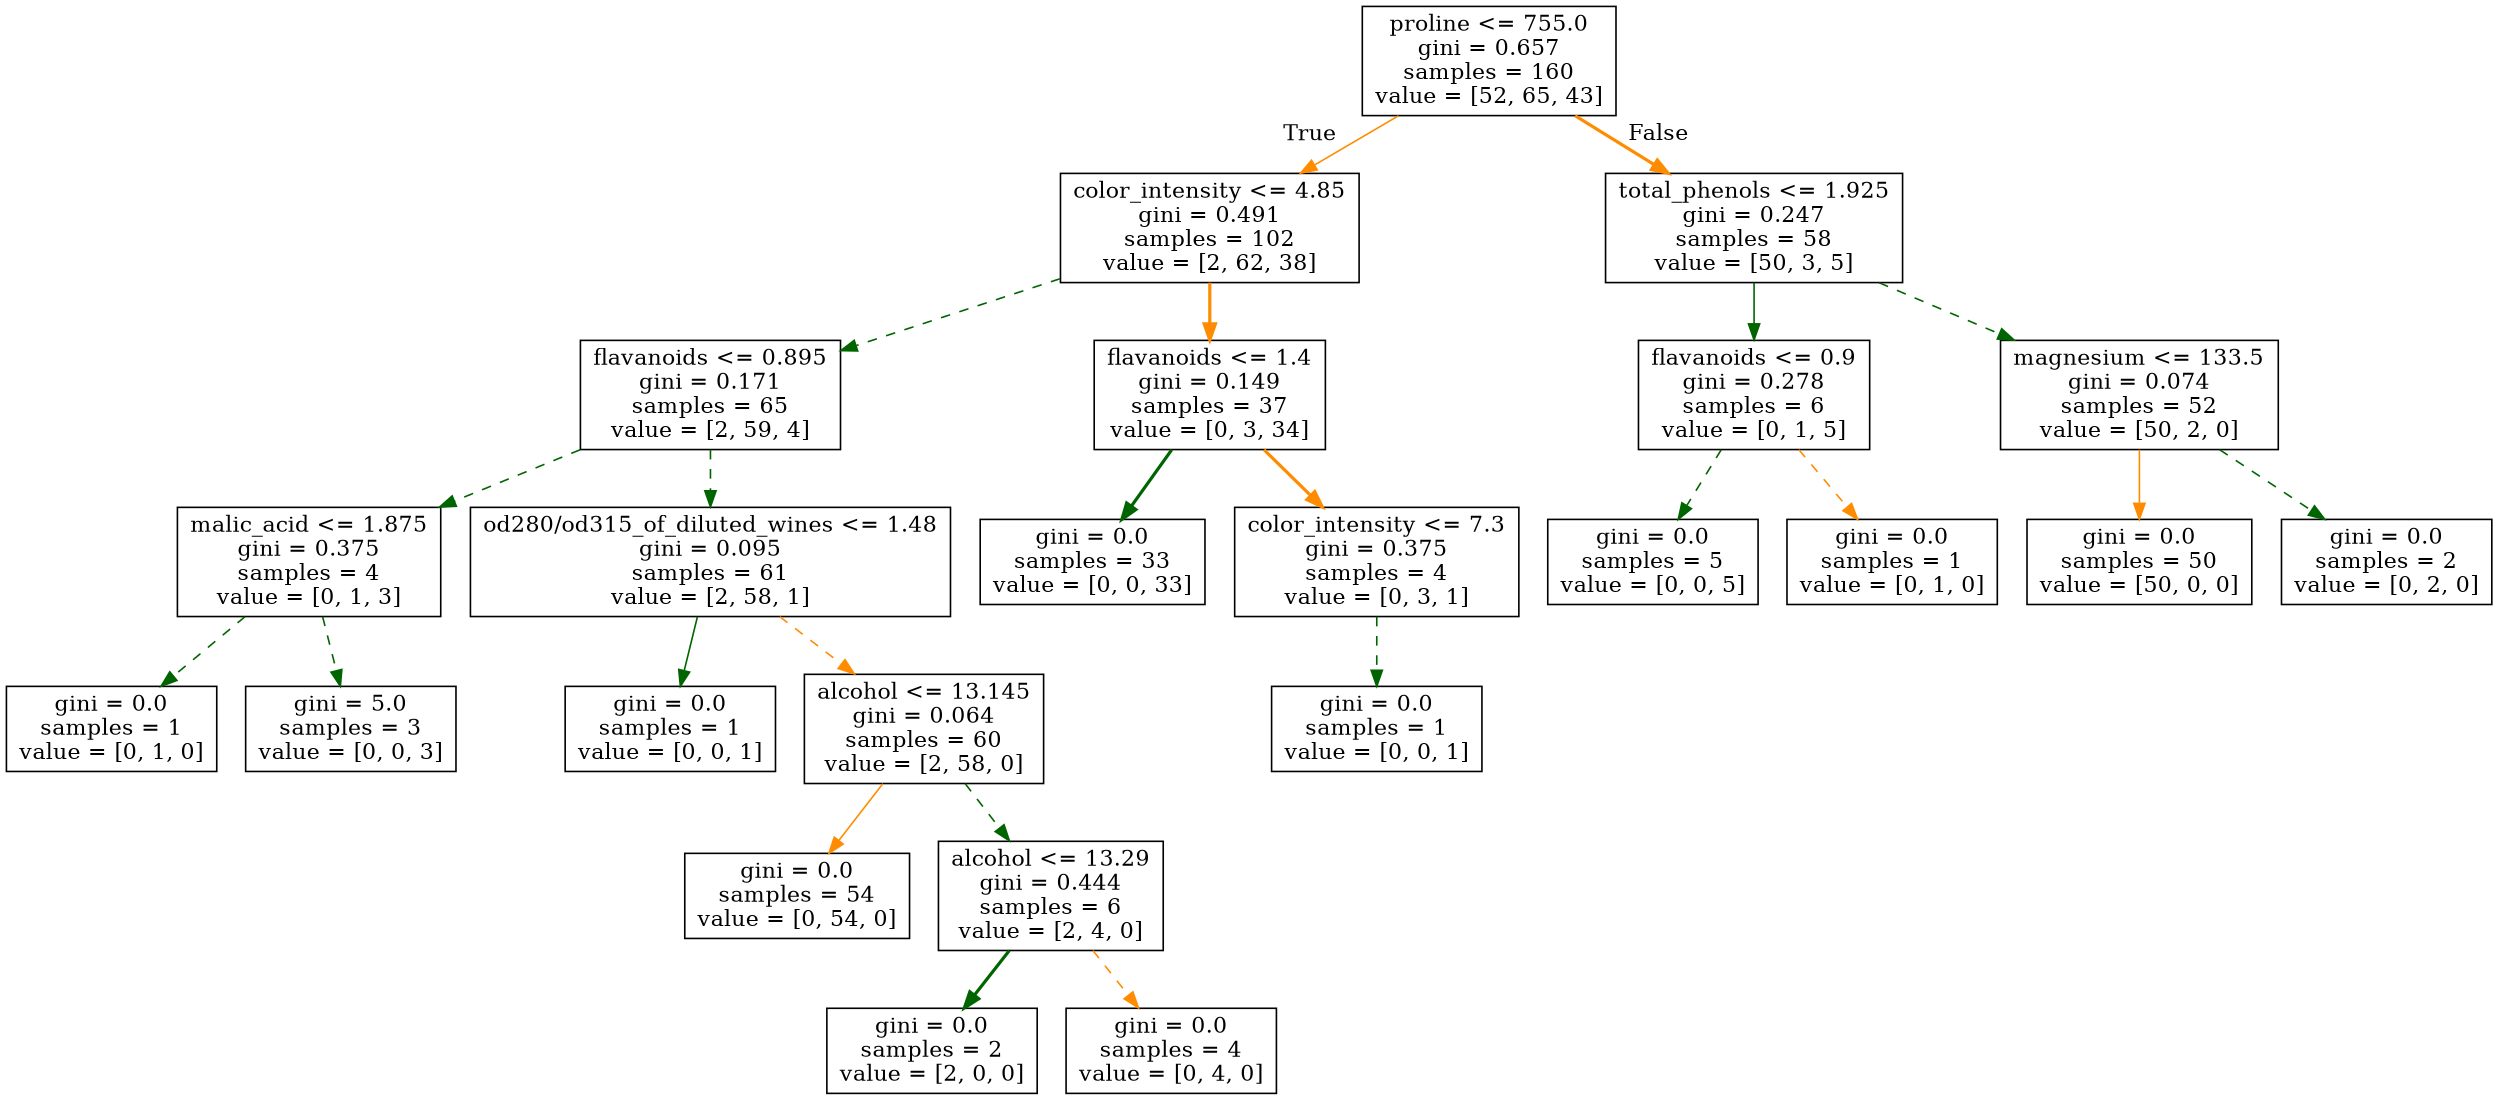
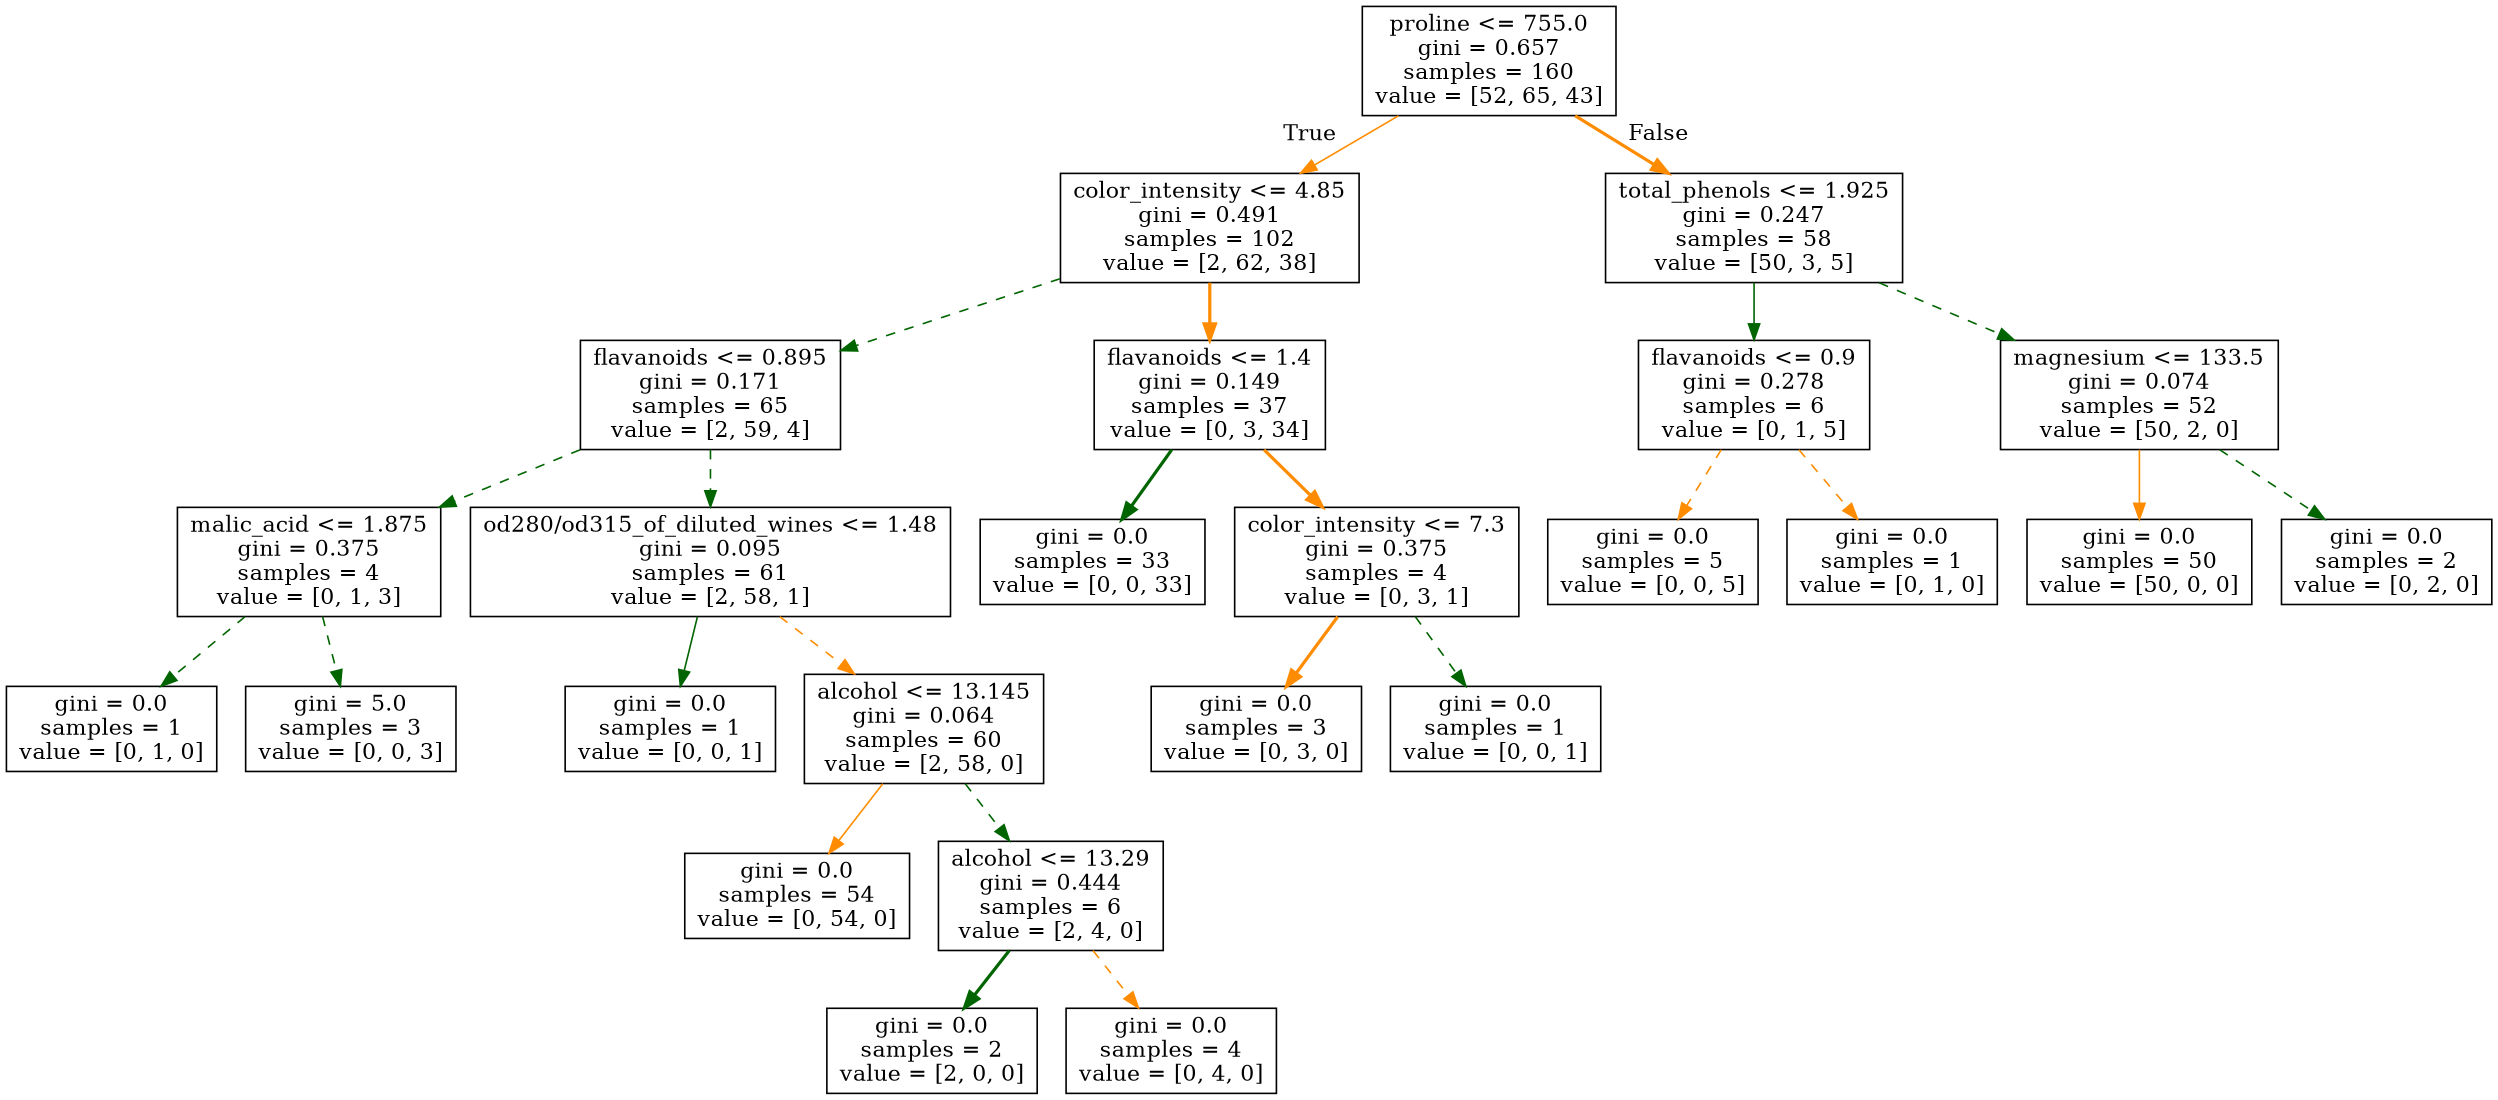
edge "flavanoids <= 0.9 gini = 0.278 samples = 6 value = [0, 1, 5]" -> "gini = 0.0 samples = 5 value = [0, 0, 5]": color darkgreen -> darkorange
node "gini = 0.0 samples = 3 value = [0, 3, 0]": added
